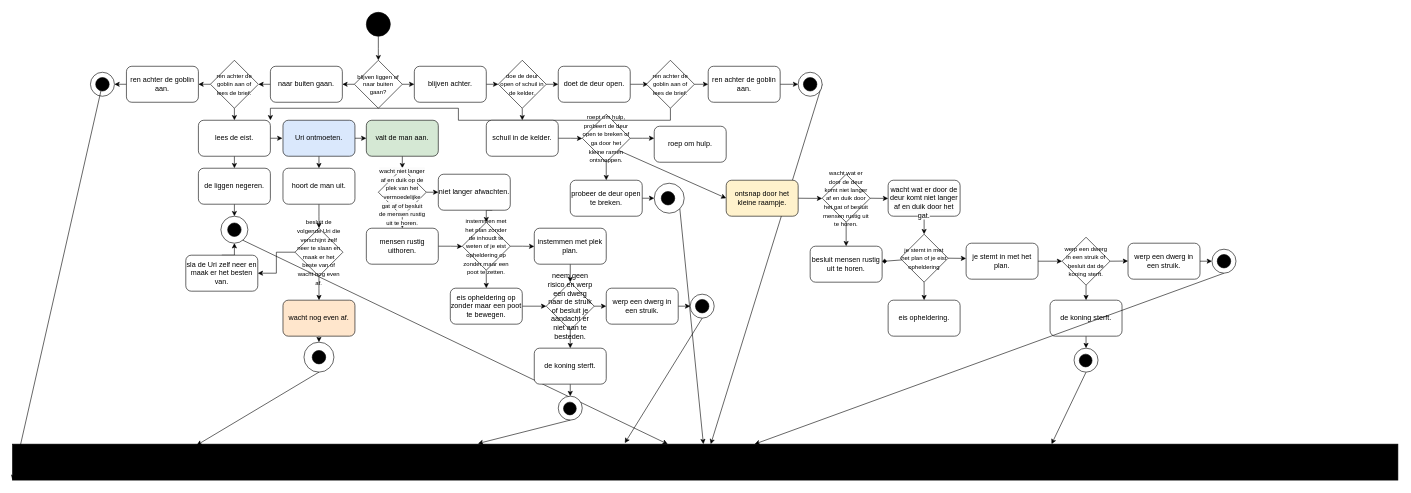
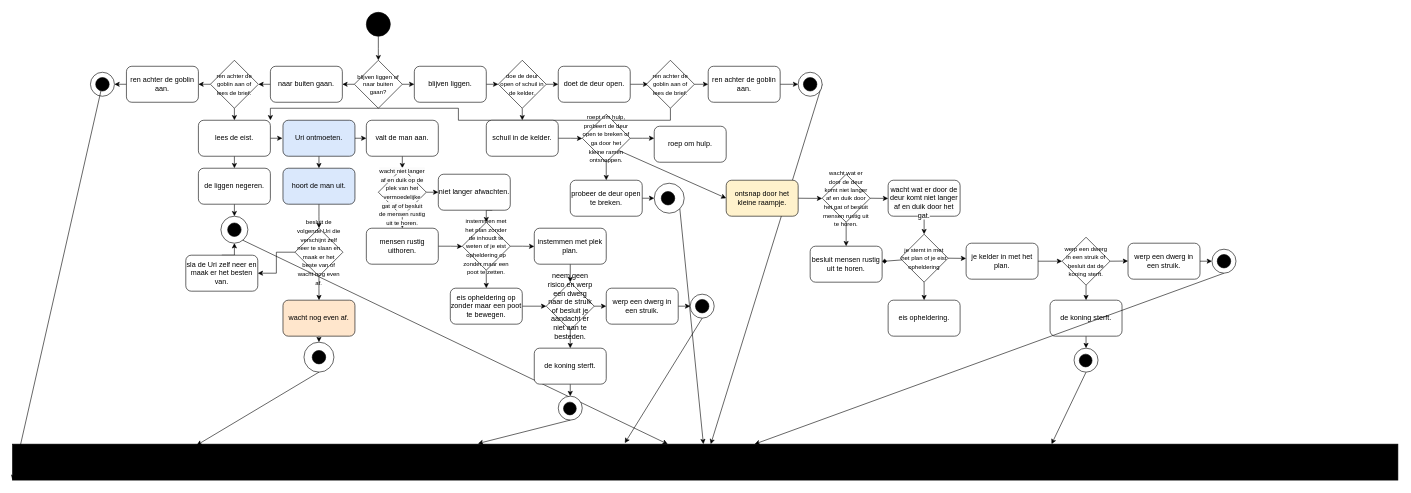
node "blijven achter.": label "blijven achter." -> "blijven liggen."
node "valt de man aan.": fillcolor #d5e8d4 -> #ffffff
node "hoort de man uit.": fillcolor #ffffff -> #dae8fc
node "je stemt in met het plan.": label "je stemt in met het plan." -> "je kelder in met het plan."
